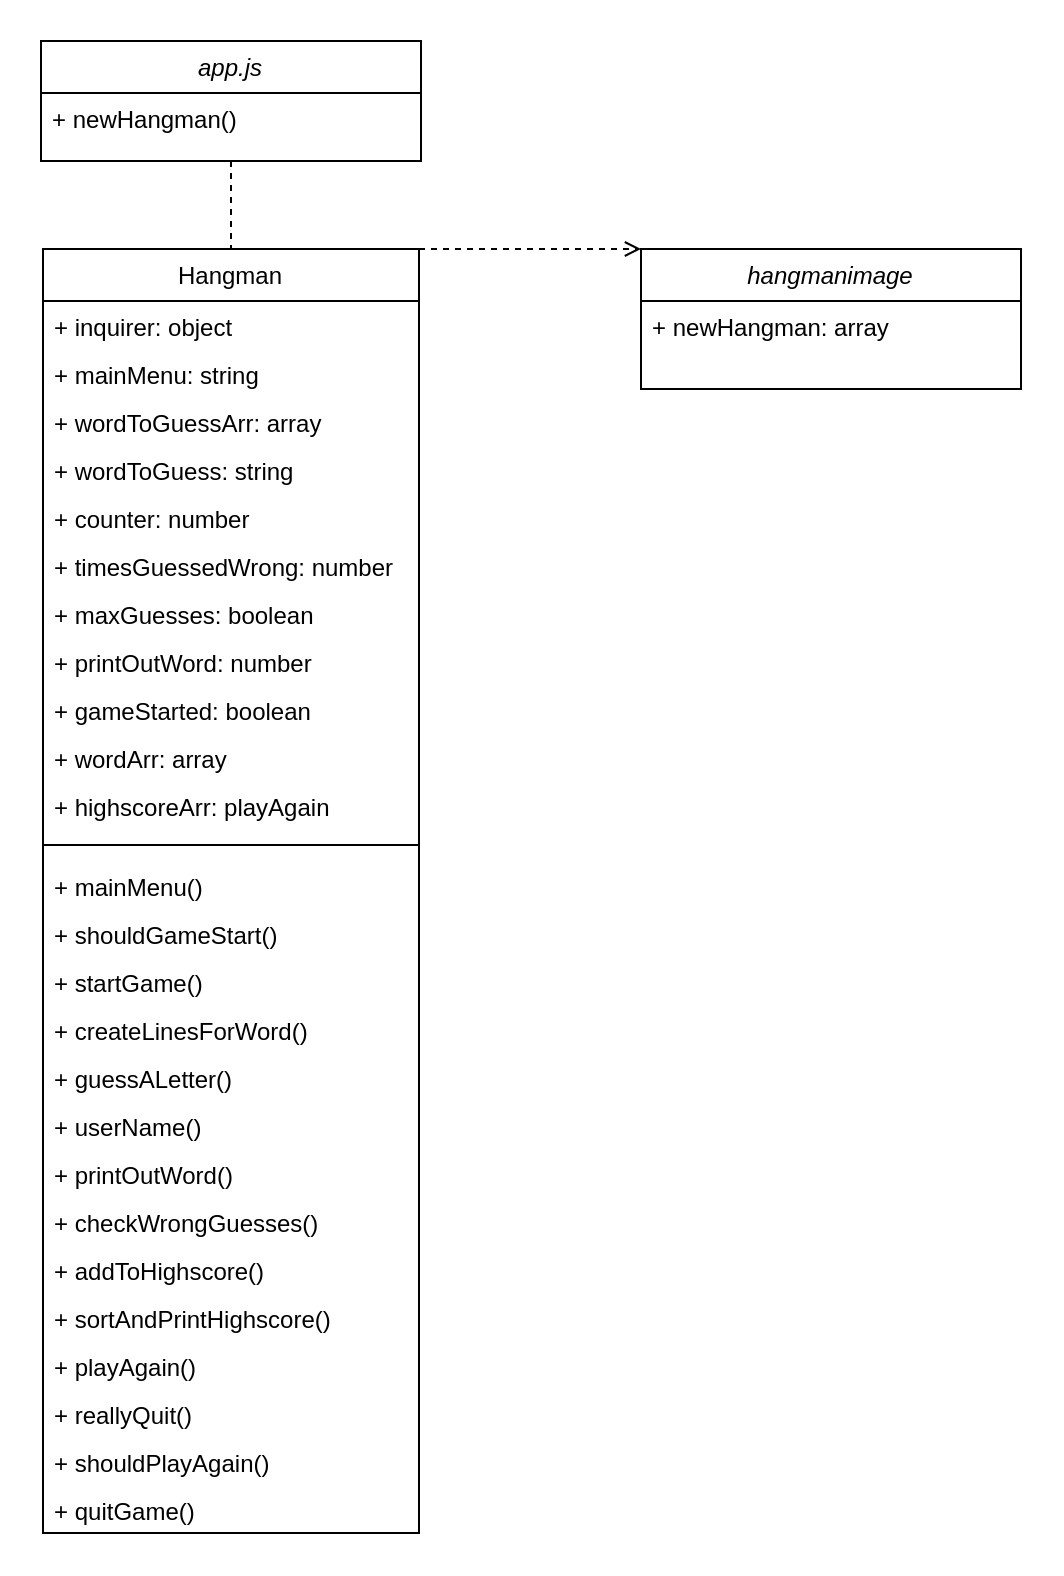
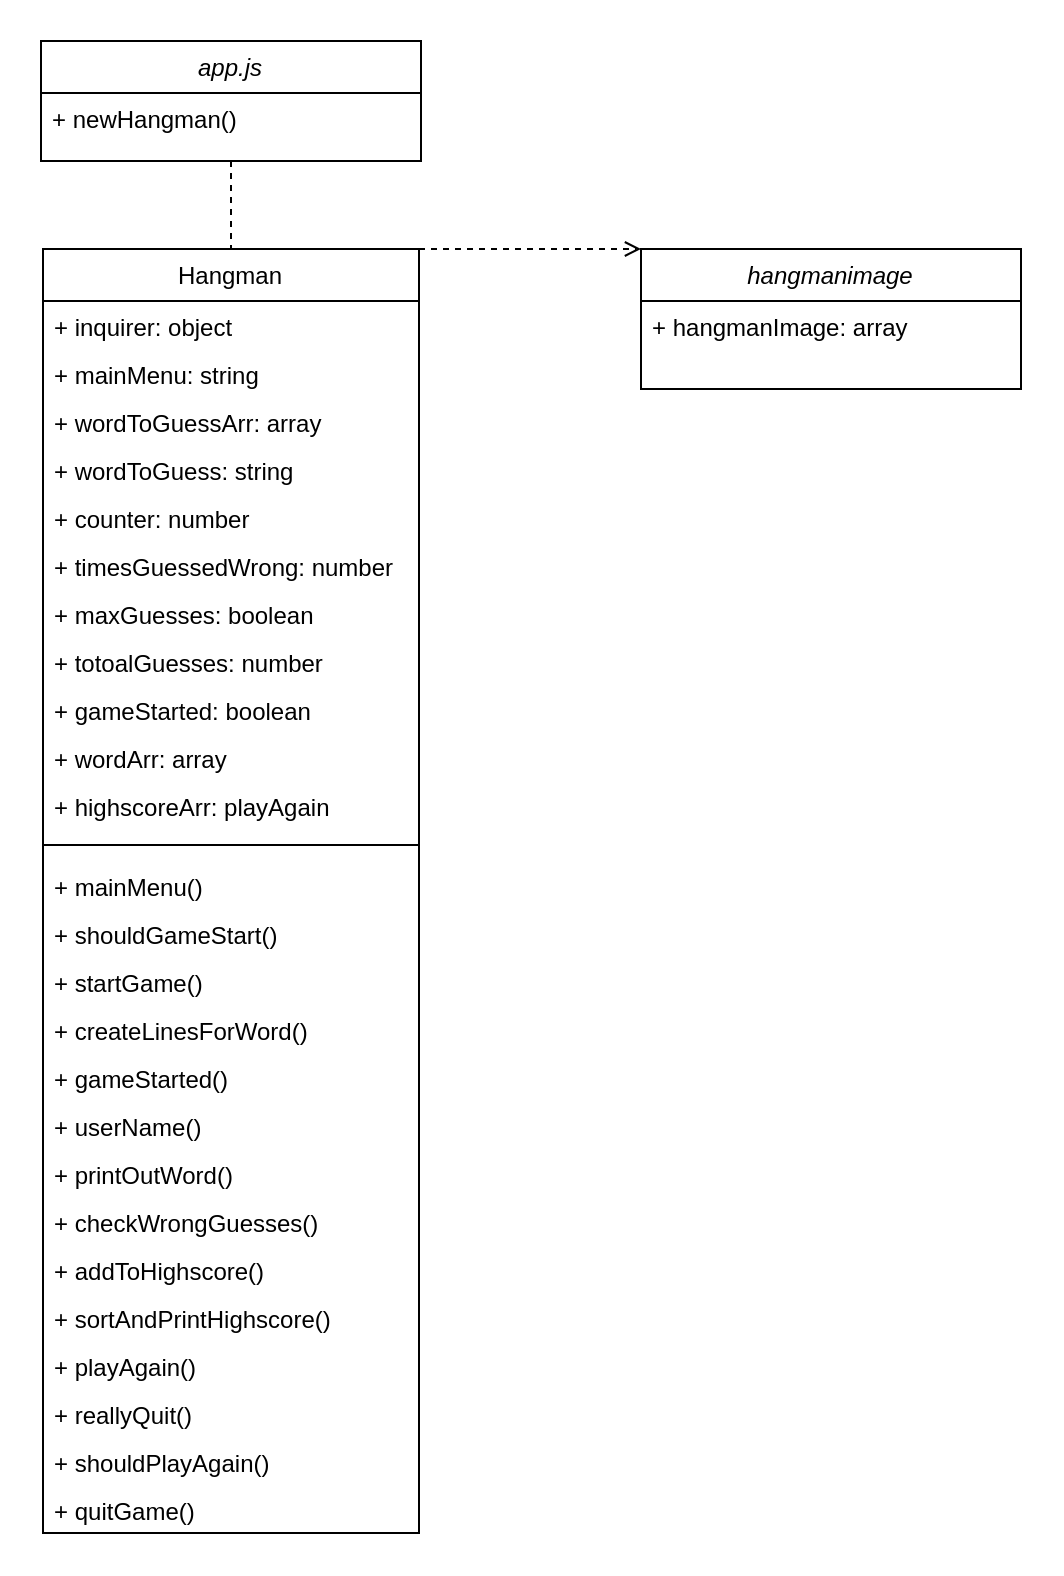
node "+ newHangman: array": label "+ newHangman: array" -> "+ hangmanImage: array"
node "+ printOutWord: number": label "+ printOutWord: number" -> "+ totoalGuesses: number"
node "+ guessALetter()": label "+ guessALetter()" -> "+ gameStarted()"
